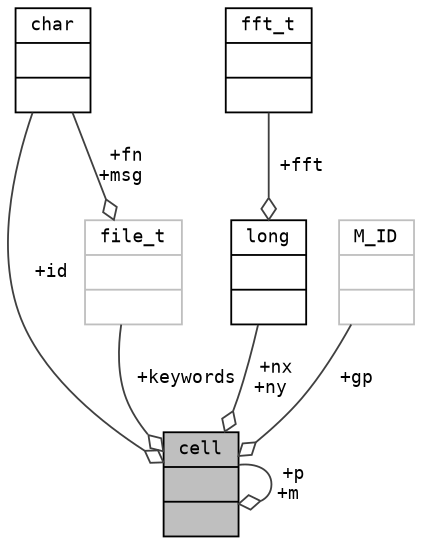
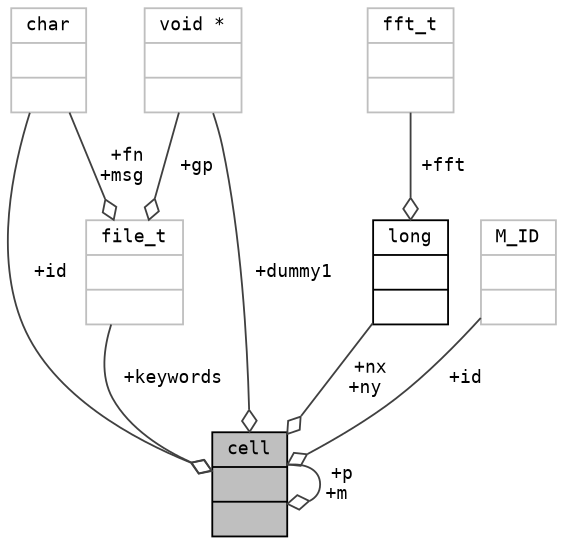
node "char": color black -> grey75
node "void *": added
node "fft_t": color black -> grey75
edge "M_ID" -> "cell": label " +gp" -> " +id"
